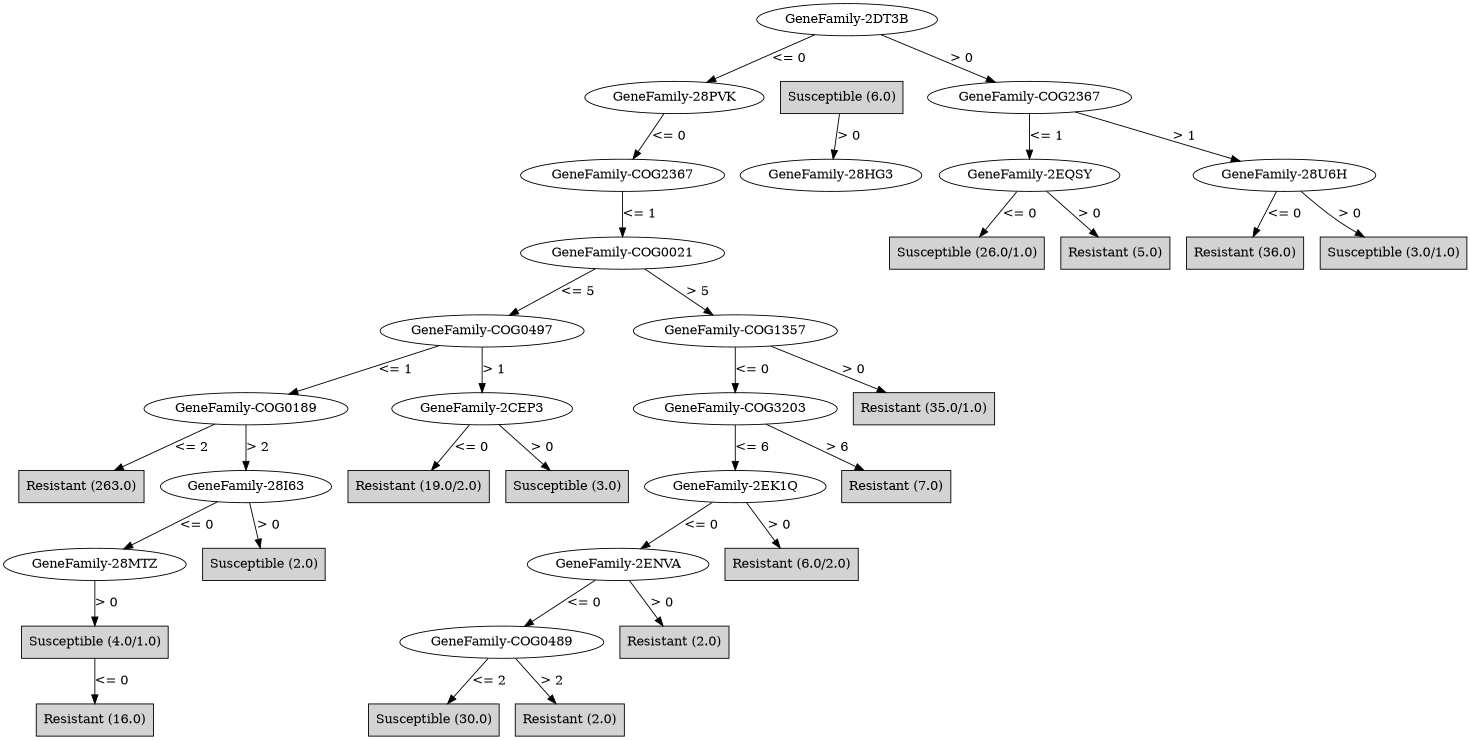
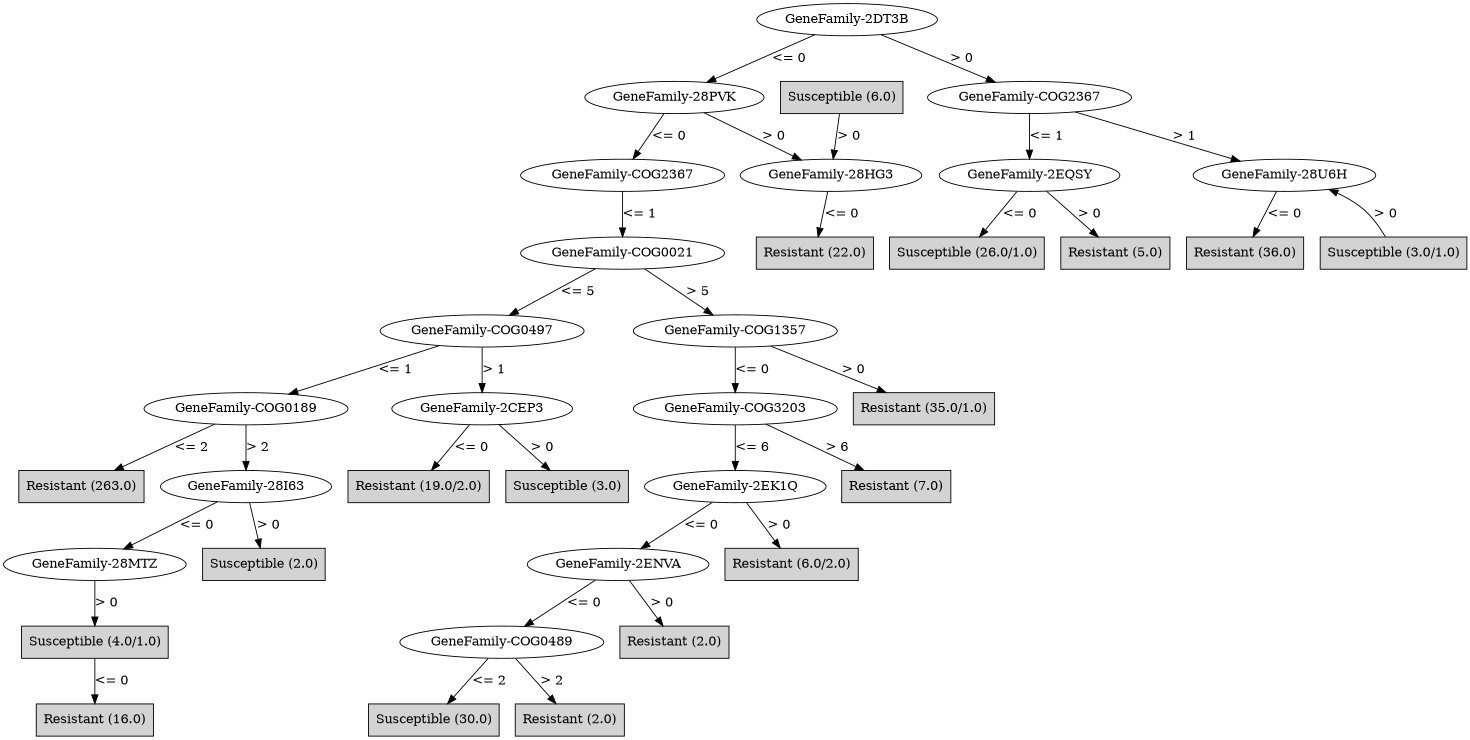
edge "GeneFamily-28PVK" -> "GeneFamily-28HG3": added, label "> 0"
edge "GeneFamily-28U6H" -> "Susceptible (3.0/1.0)": reversed
node "Resistant (22.0)": added
